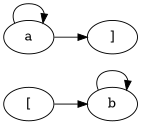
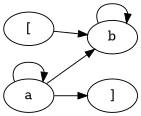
edge "a" -> "b": added
